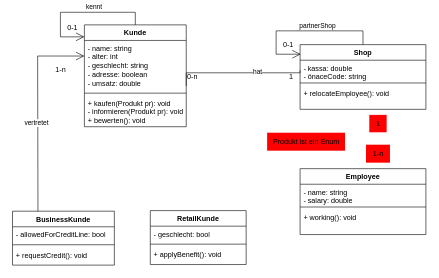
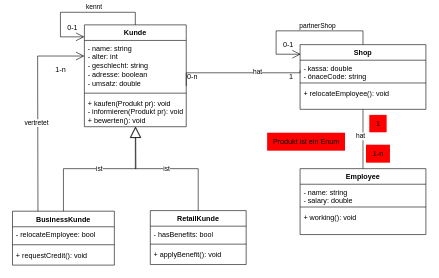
edge "Shop" -- "Employee": added, label "hat"
edge "BusinessKunde" -> "Kunde": added, label "ist"
edge "RetailKunde" -> "Kunde": added, label "ist"
node "- geschlecht: bool": label "- geschlecht: bool" -> "- hasBenefits: bool"
node "- allowedForCreditLine: bool": label "- allowedForCreditLine: bool" -> "- relocateEmployee: bool"
